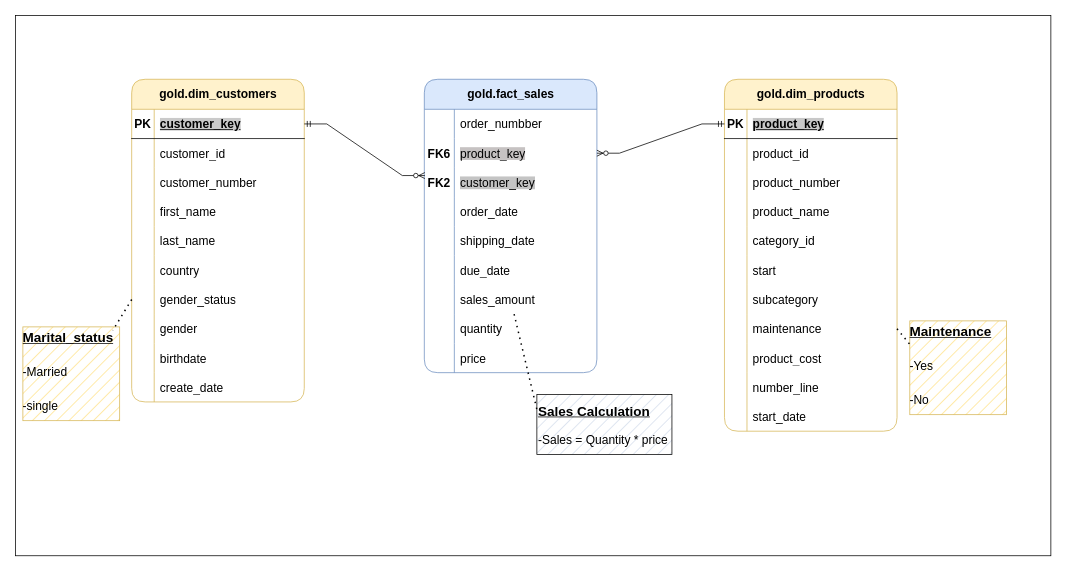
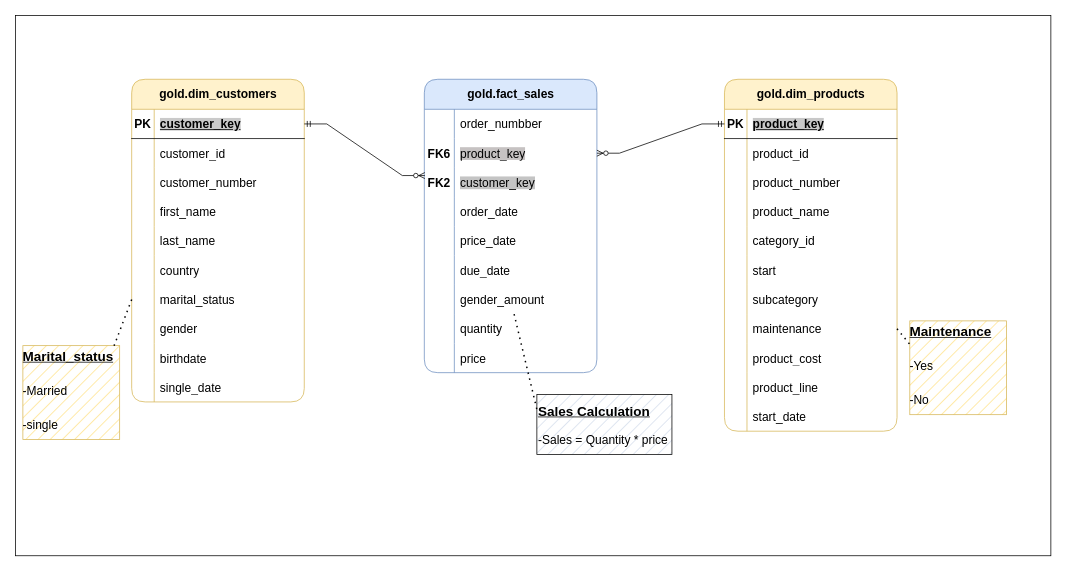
node "shipping_date": label "shipping_date" -> "price_date"
node "gender_status": label "gender_status" -> "marital_status"
node "sales_amount": label "sales_amount" -> "gender_amount"
node "Marital_status-Married-single": moved (71, 374) -> (71, 392)
node "create_date": label "create_date" -> "single_date"
node "number_line": label "number_line" -> "product_line"
